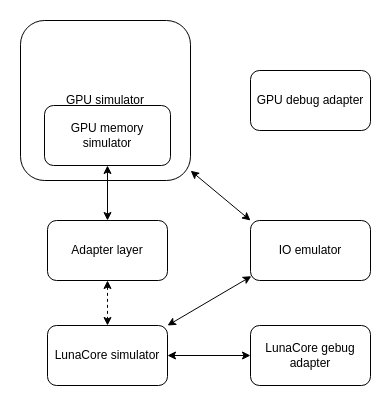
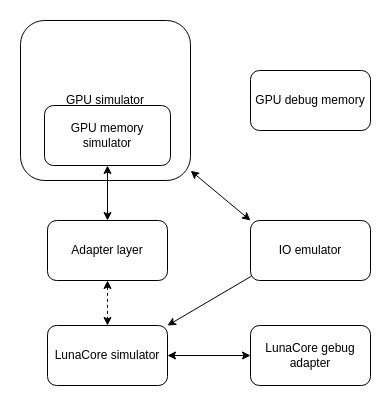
node "GPU debug adapter": label "GPU debug adapter" -> "GPU debug memory"
edge "IO emulator" -- "LunaCore simulator": arrowhead classic -> none
